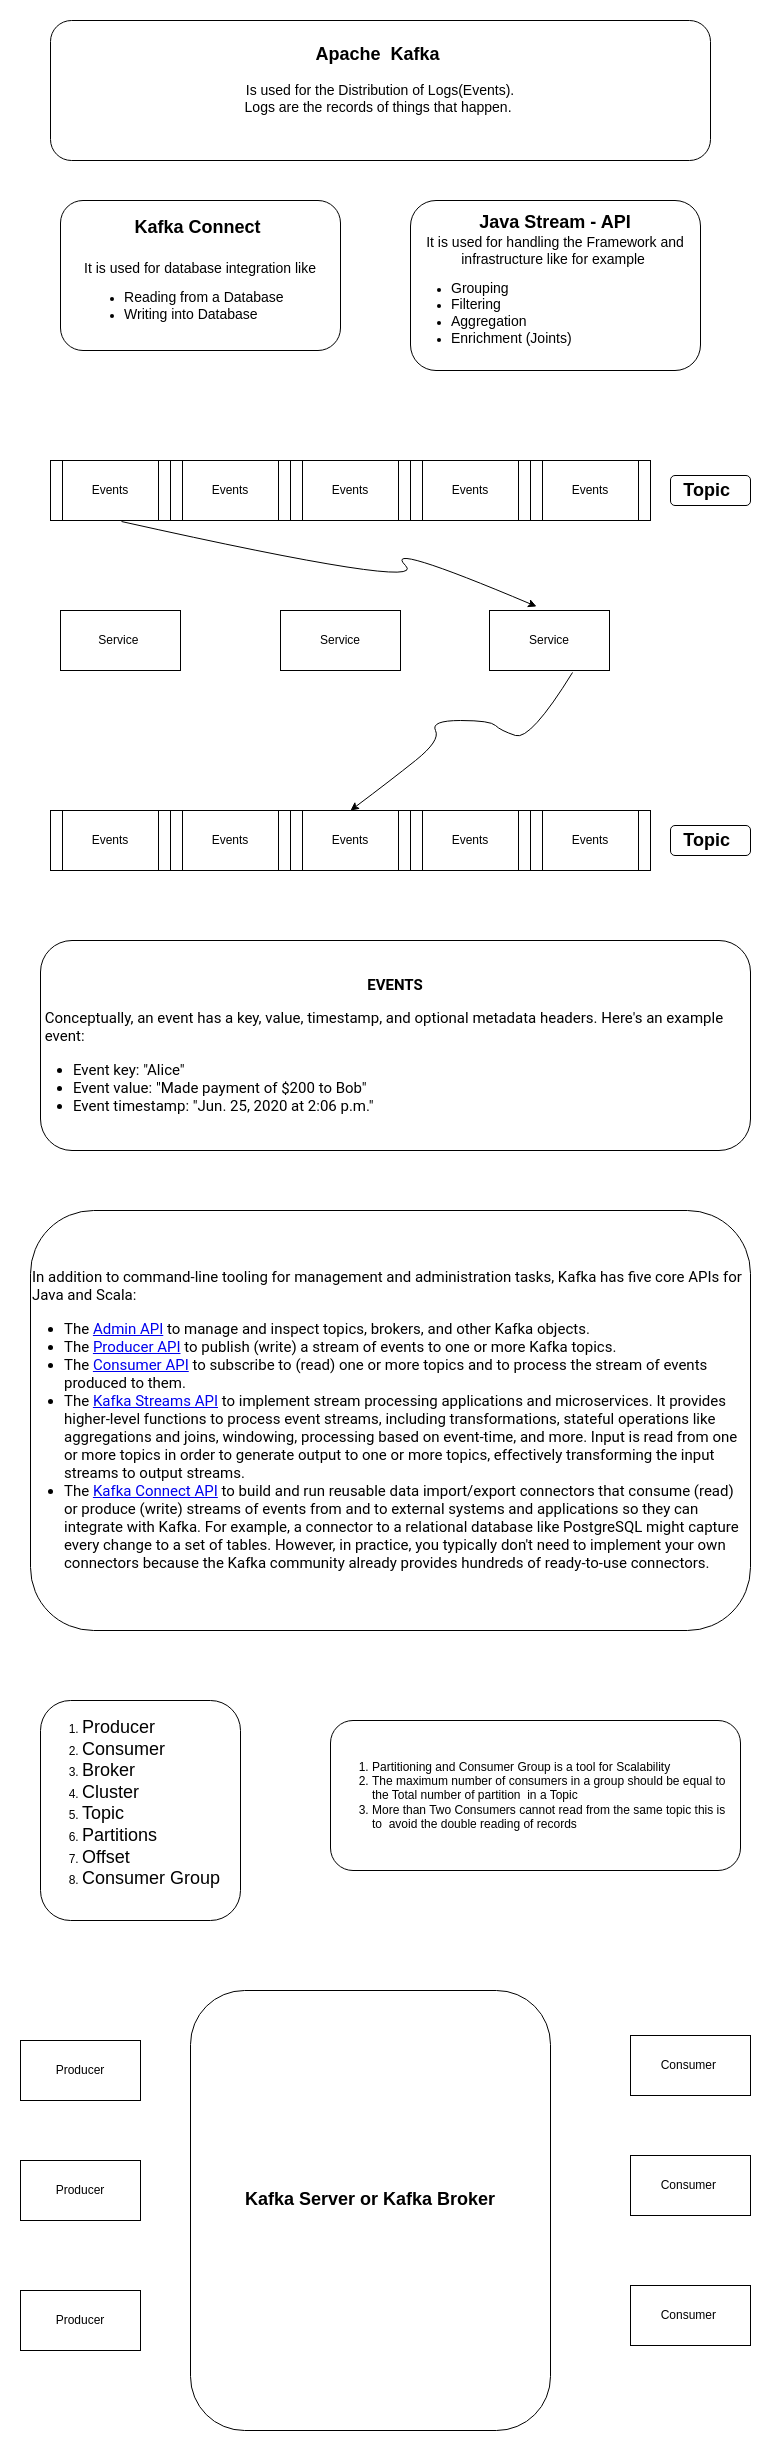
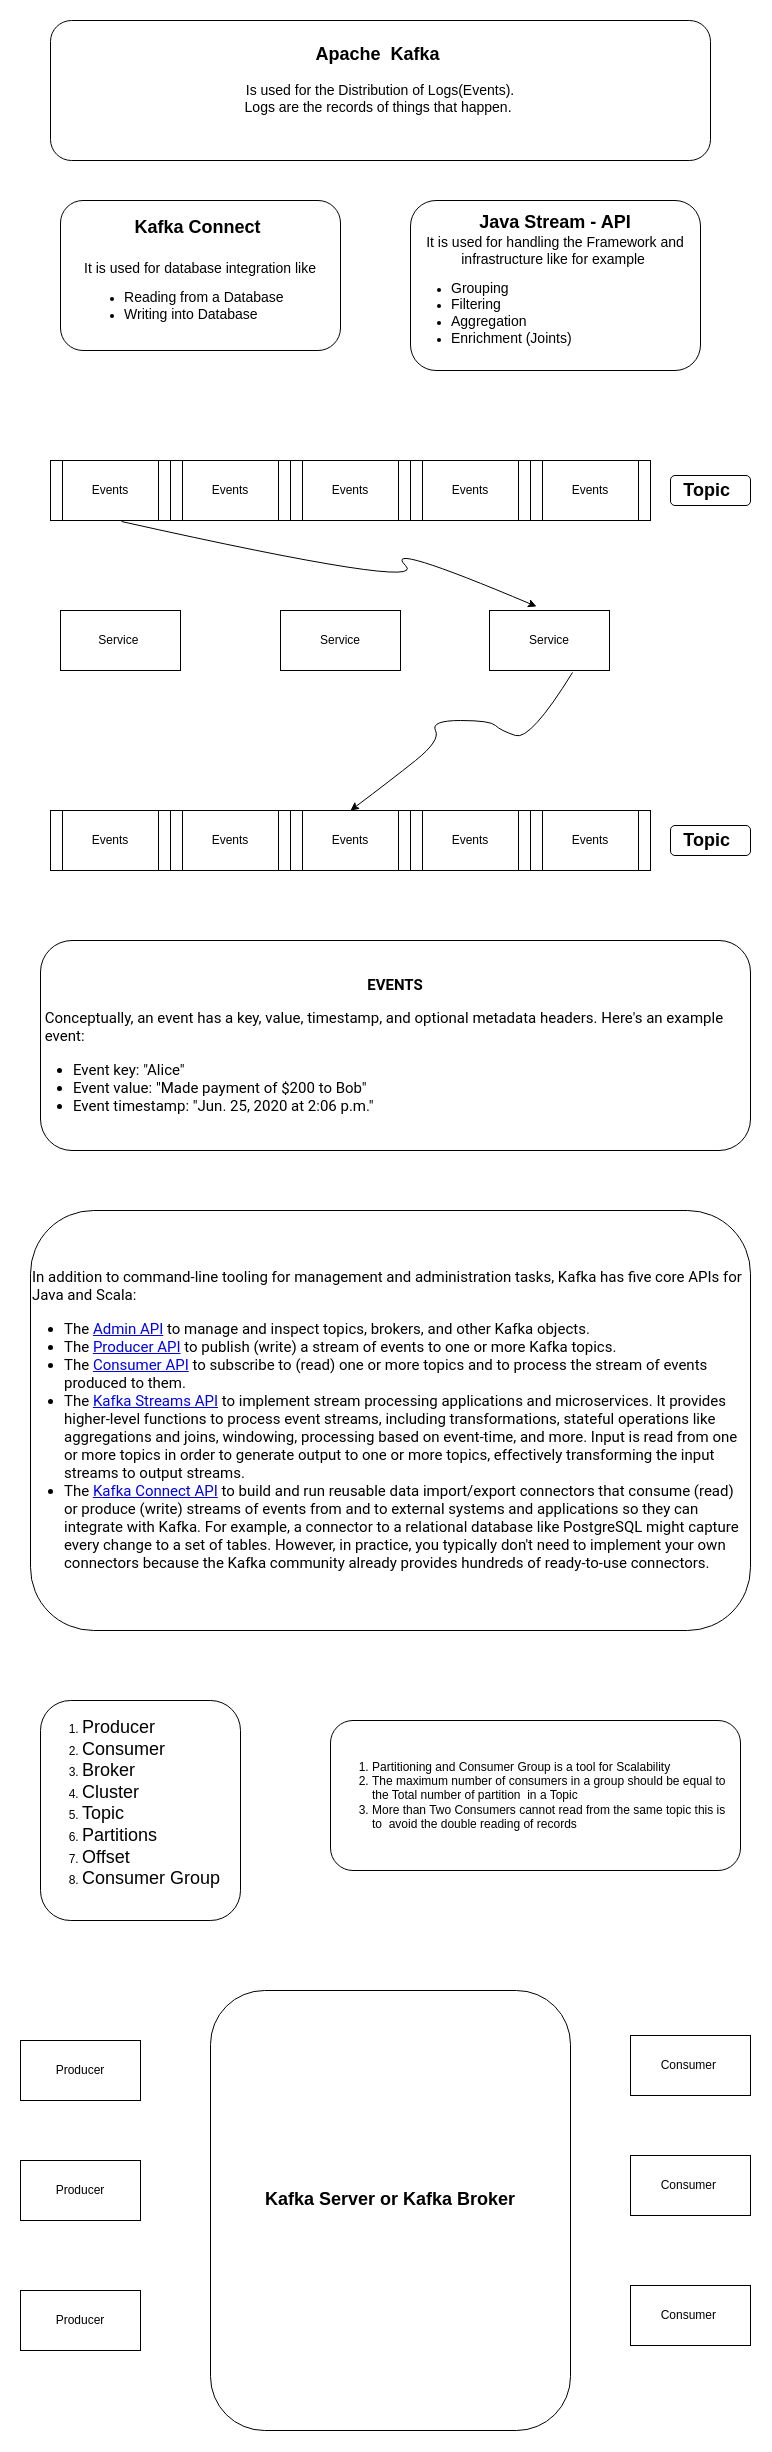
node "Kafka Server or Kafka Broker": moved (371, 2211) -> (391, 2211)
